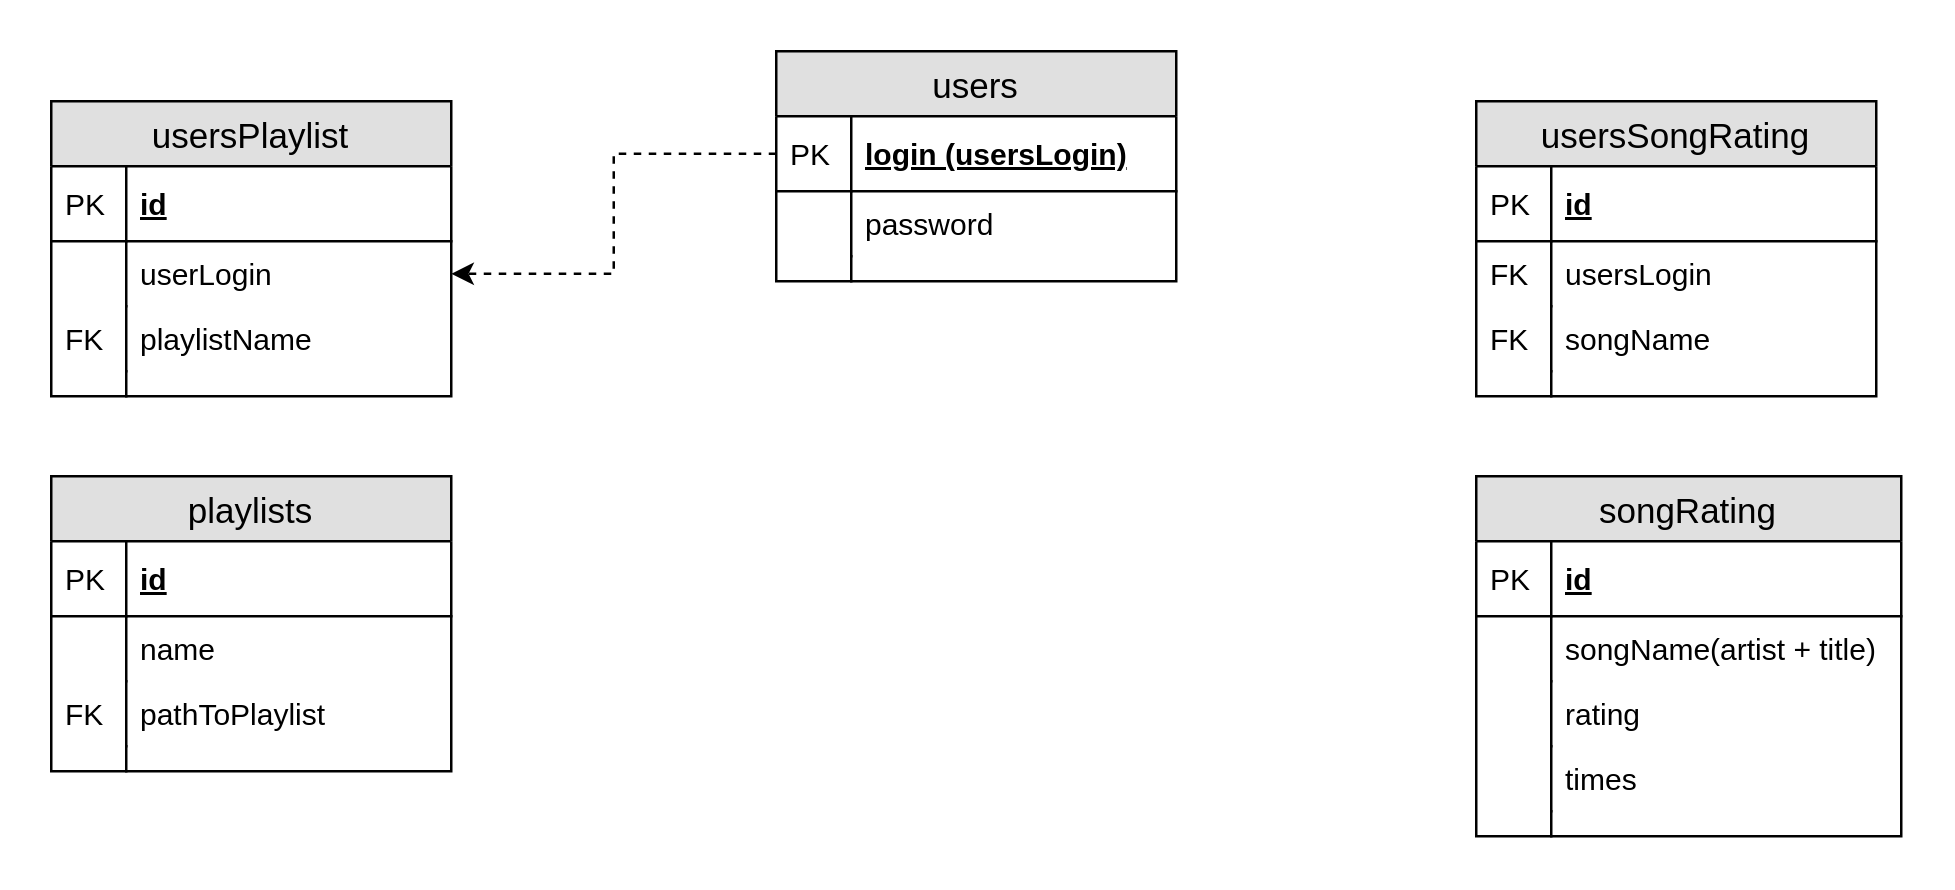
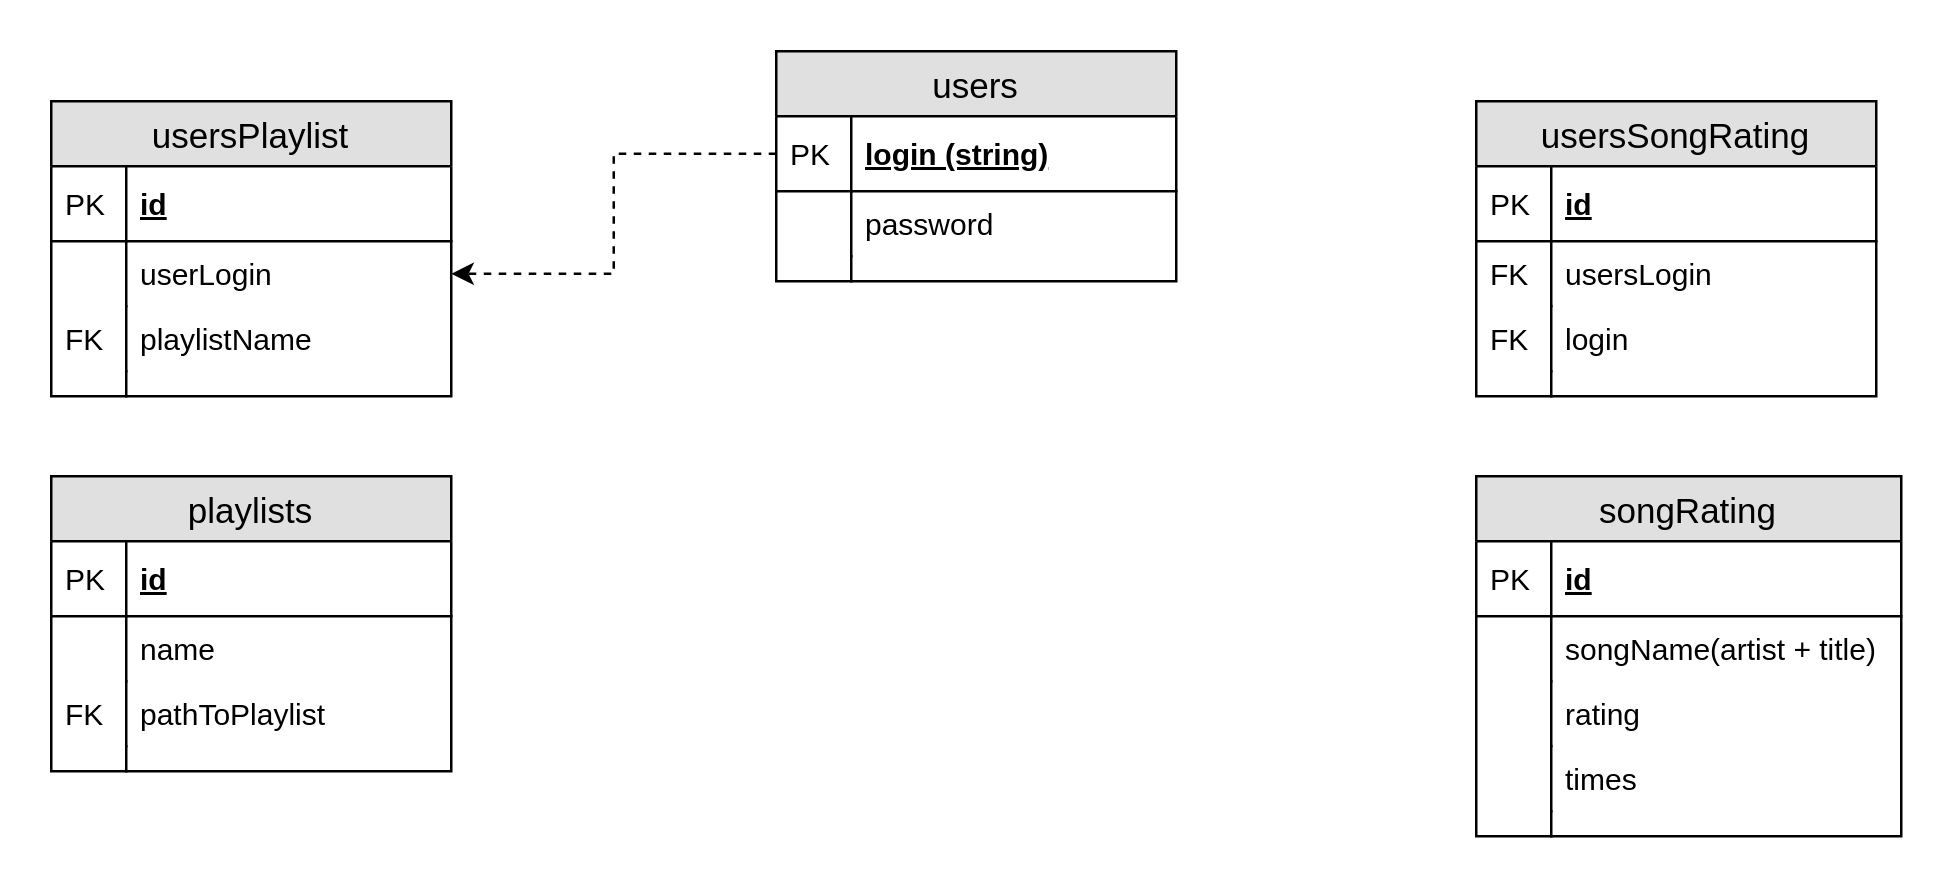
node "login (usersLogin)": label "login (usersLogin)" -> "login (string)"
node "songName": label "songName" -> "login"
